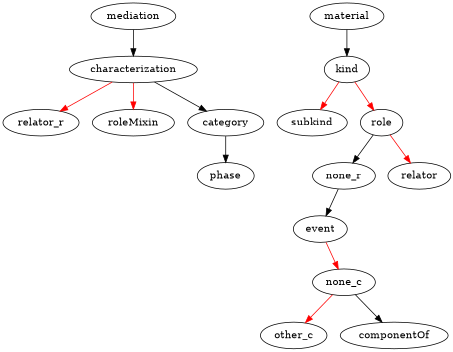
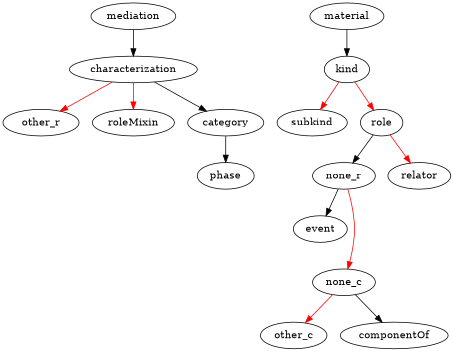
node "relator_r": label "relator_r" -> "other_r"
edge "event" -> "none_c": now "none_r" -> "none_c"
